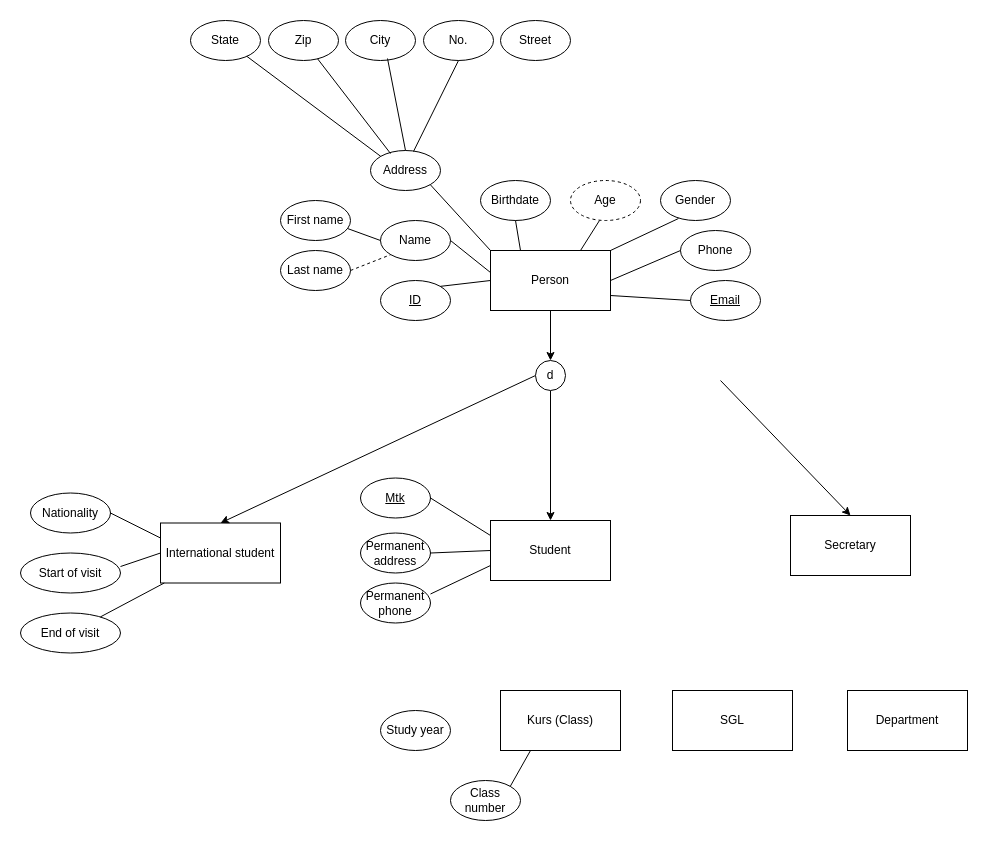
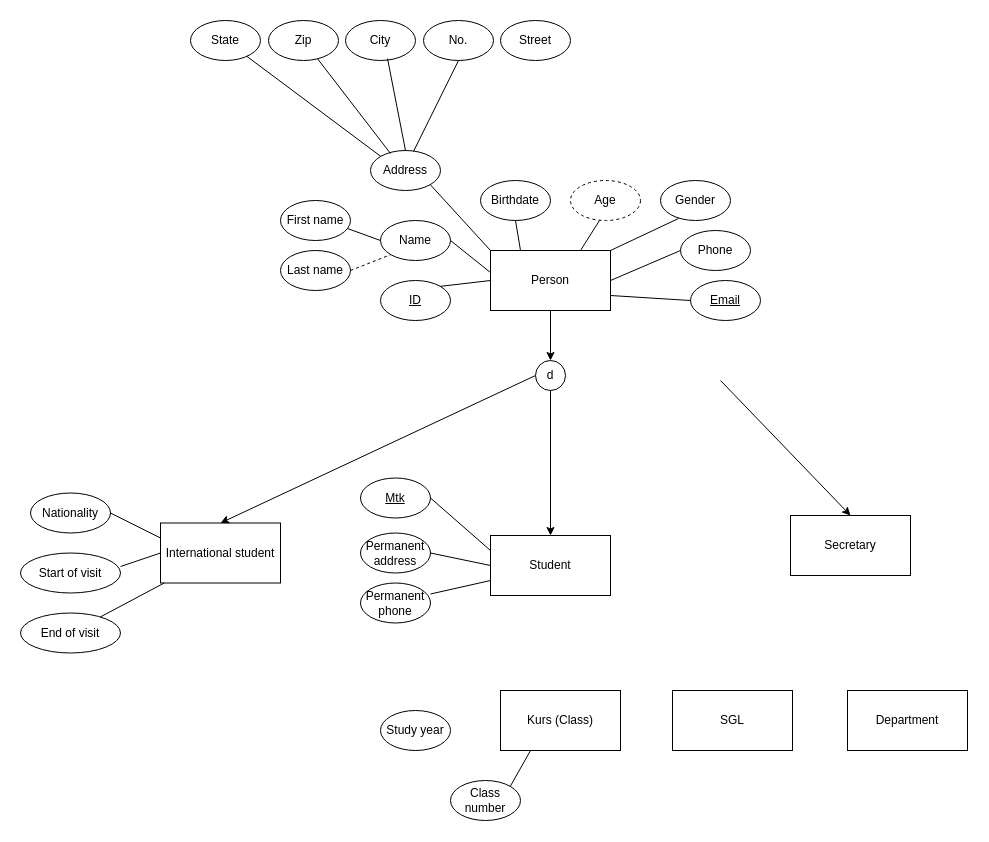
node "Student": moved (551, 551) -> (551, 566)
